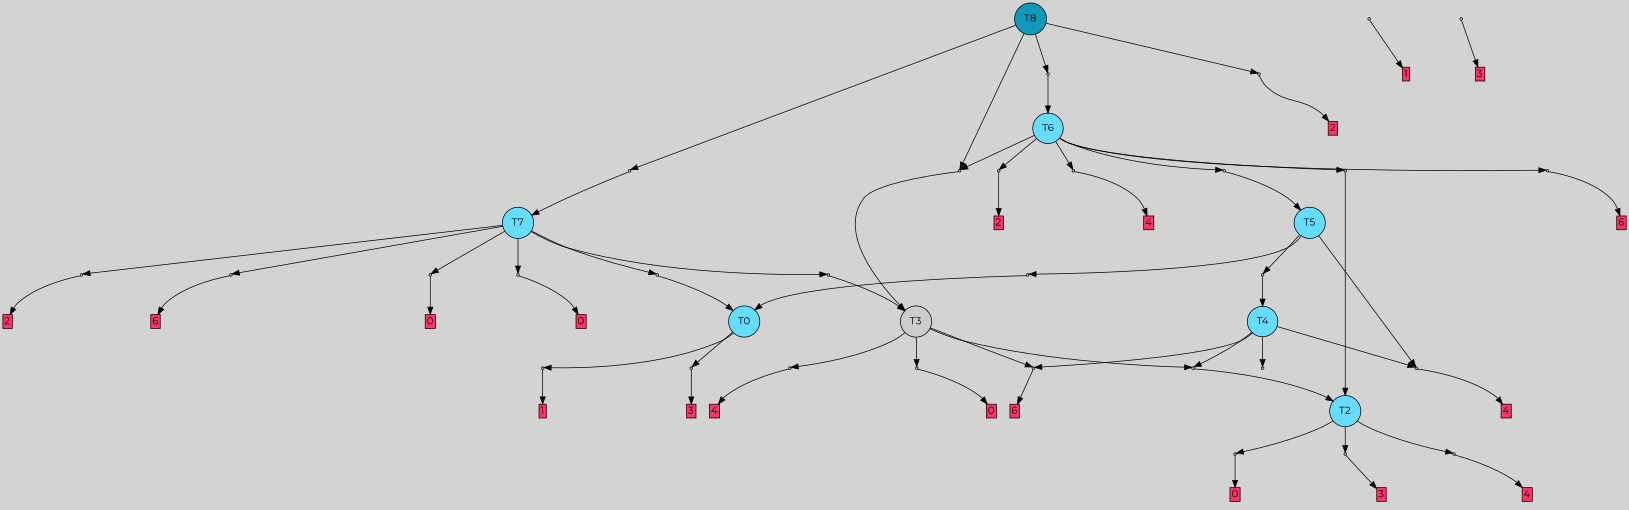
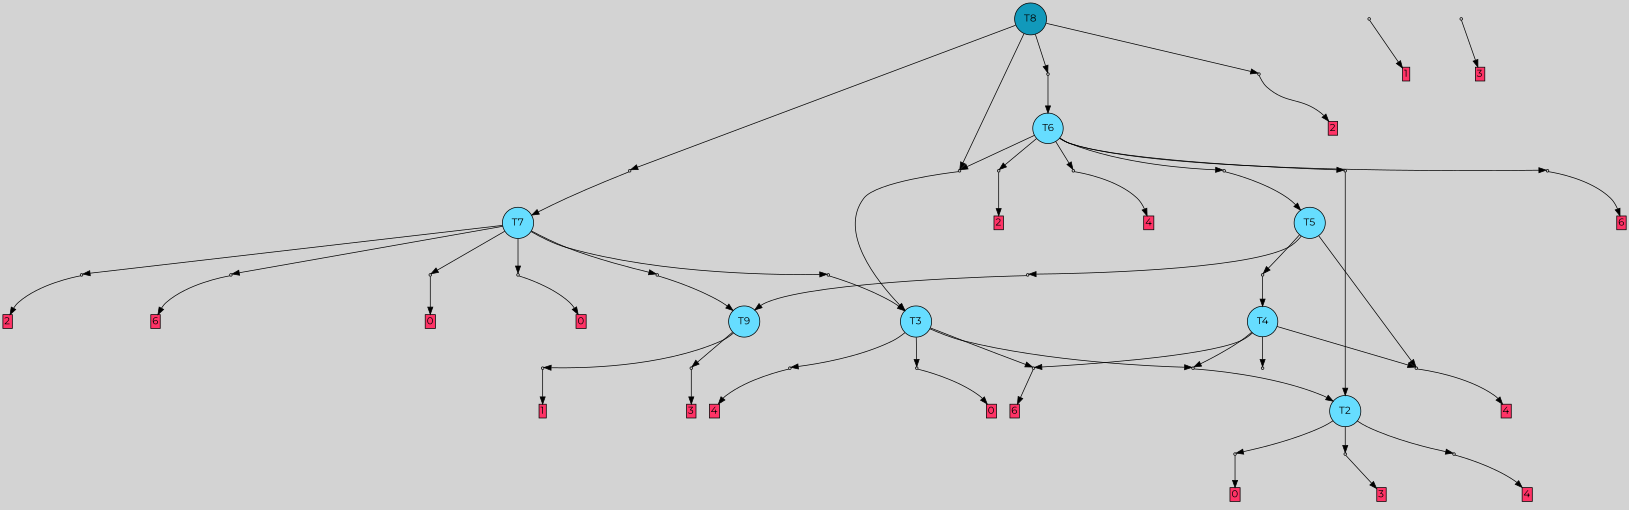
node "T0": label "T0" -> "T9"
node "T3": fillcolor #cccccc -> #66ddff
